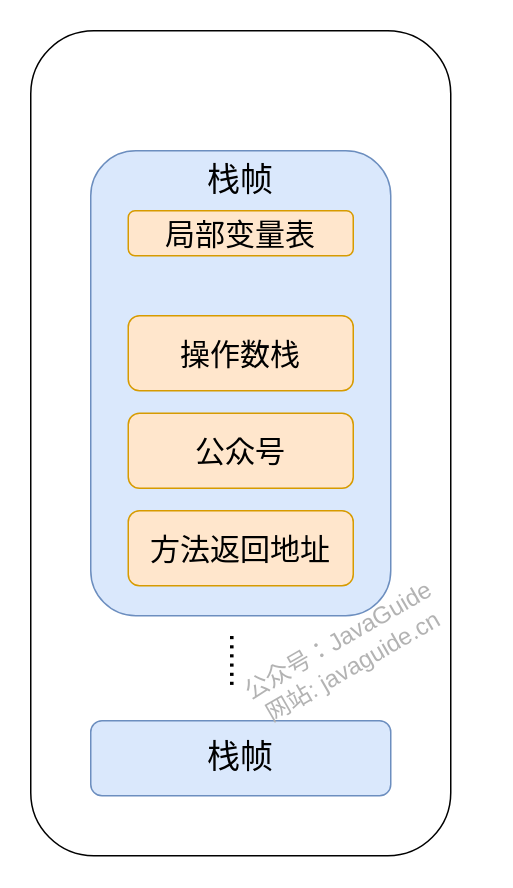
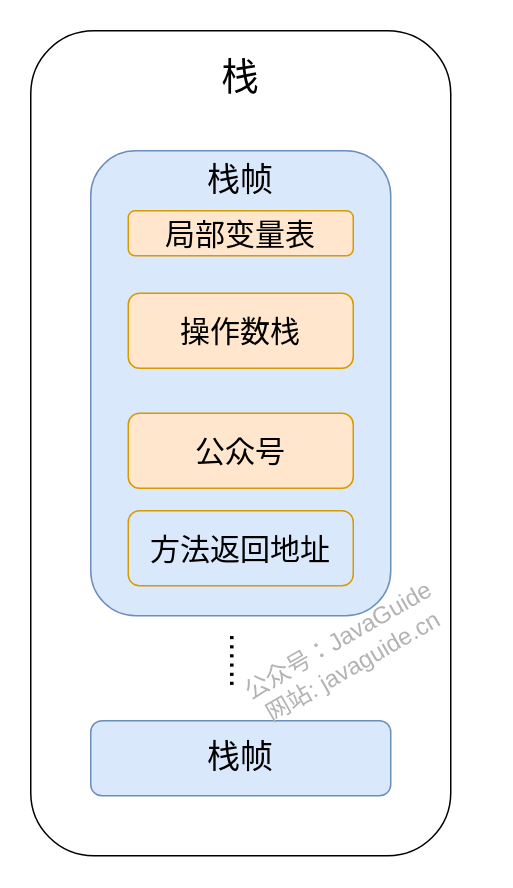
node "栈": added
node "操作数栈": moved (241, 353) -> (241, 331)
node "方法返回地址": fillcolor #ffe6cc -> #dae8fc
